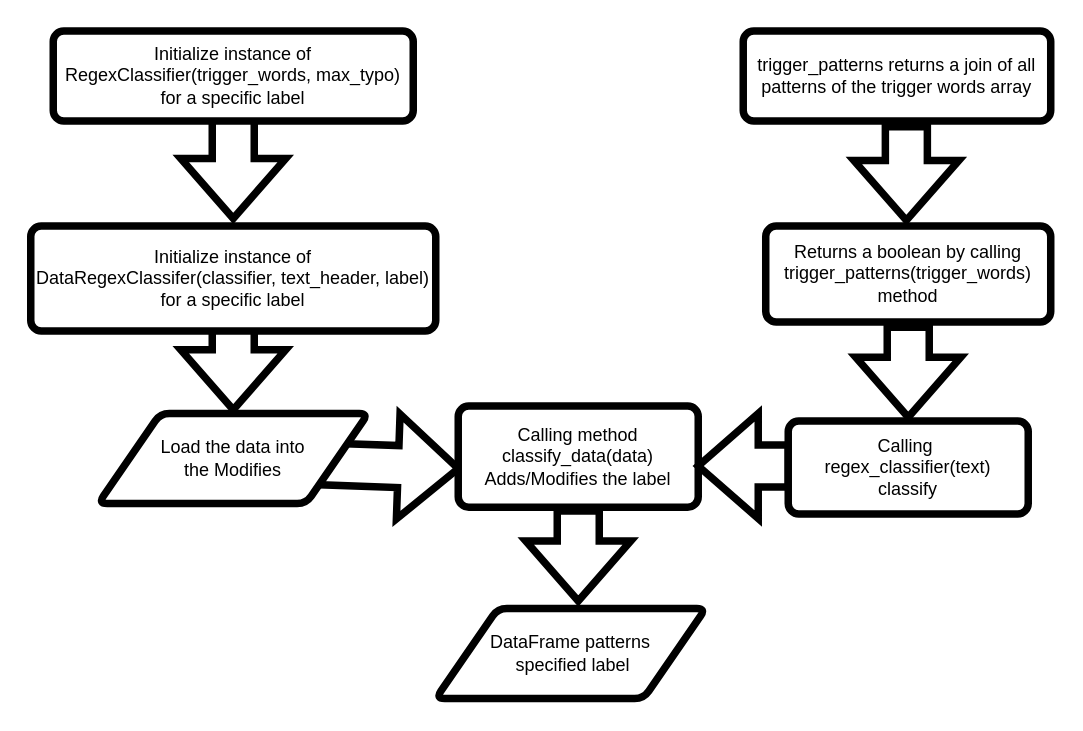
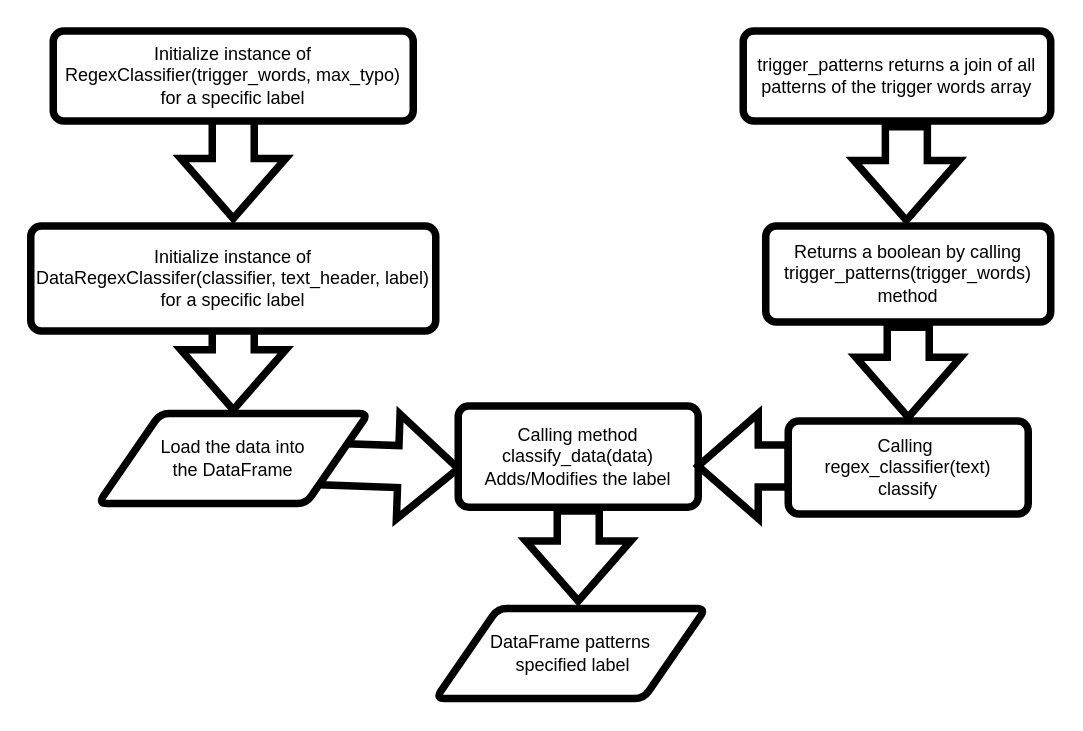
node "Load the data into the Modifies": label "Load the data into the Modifies" -> "Load the data into the DataFrame"
